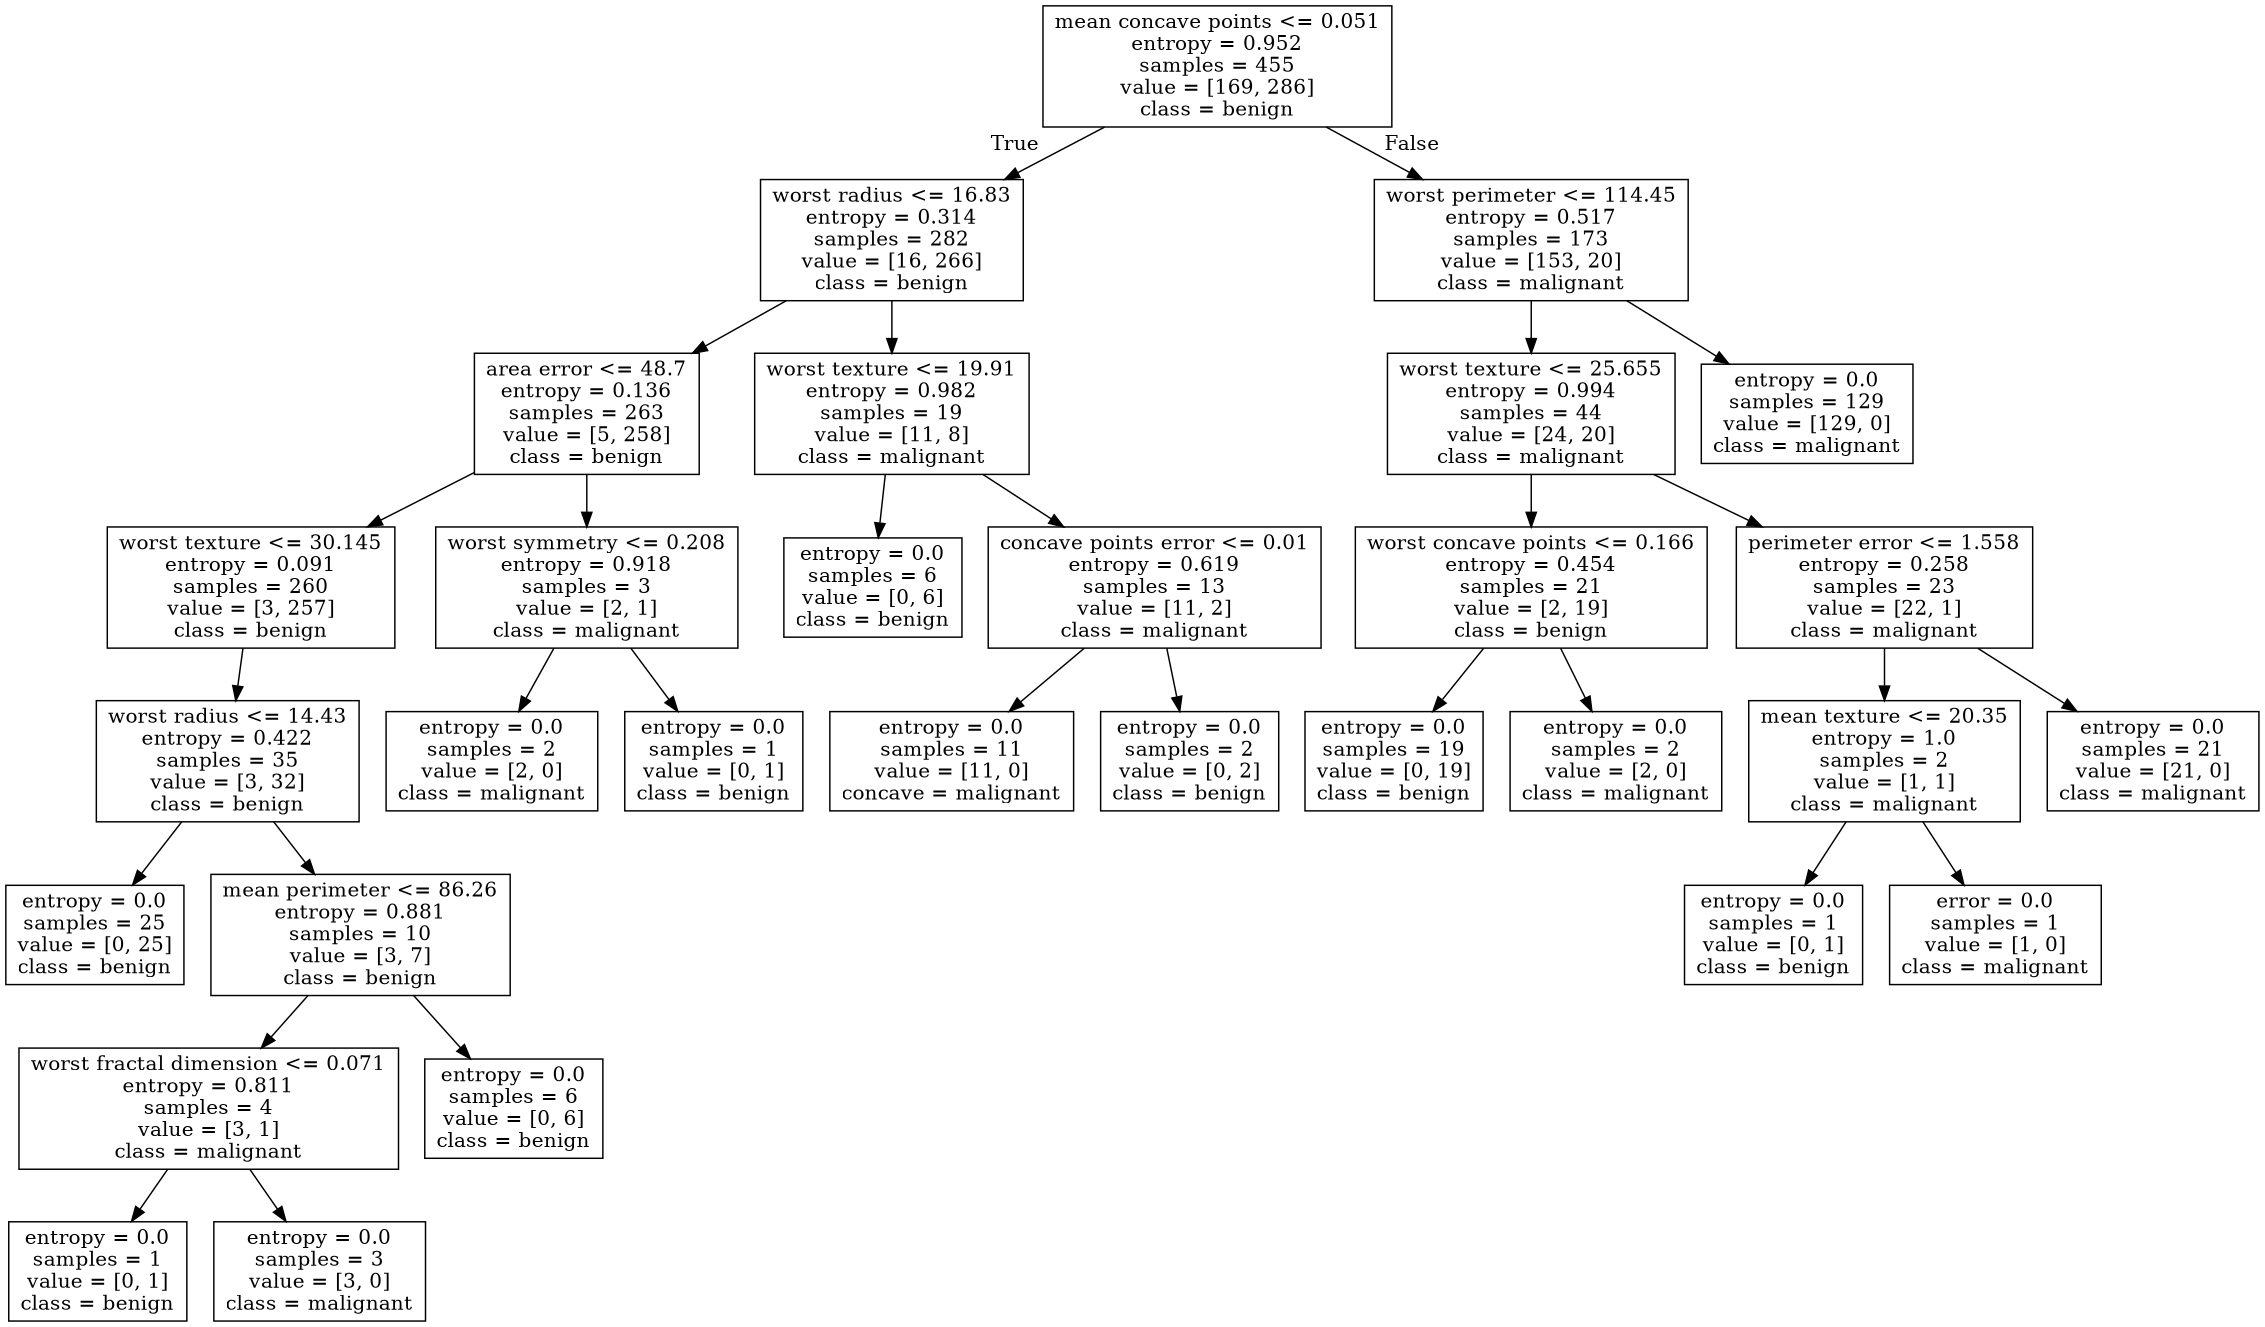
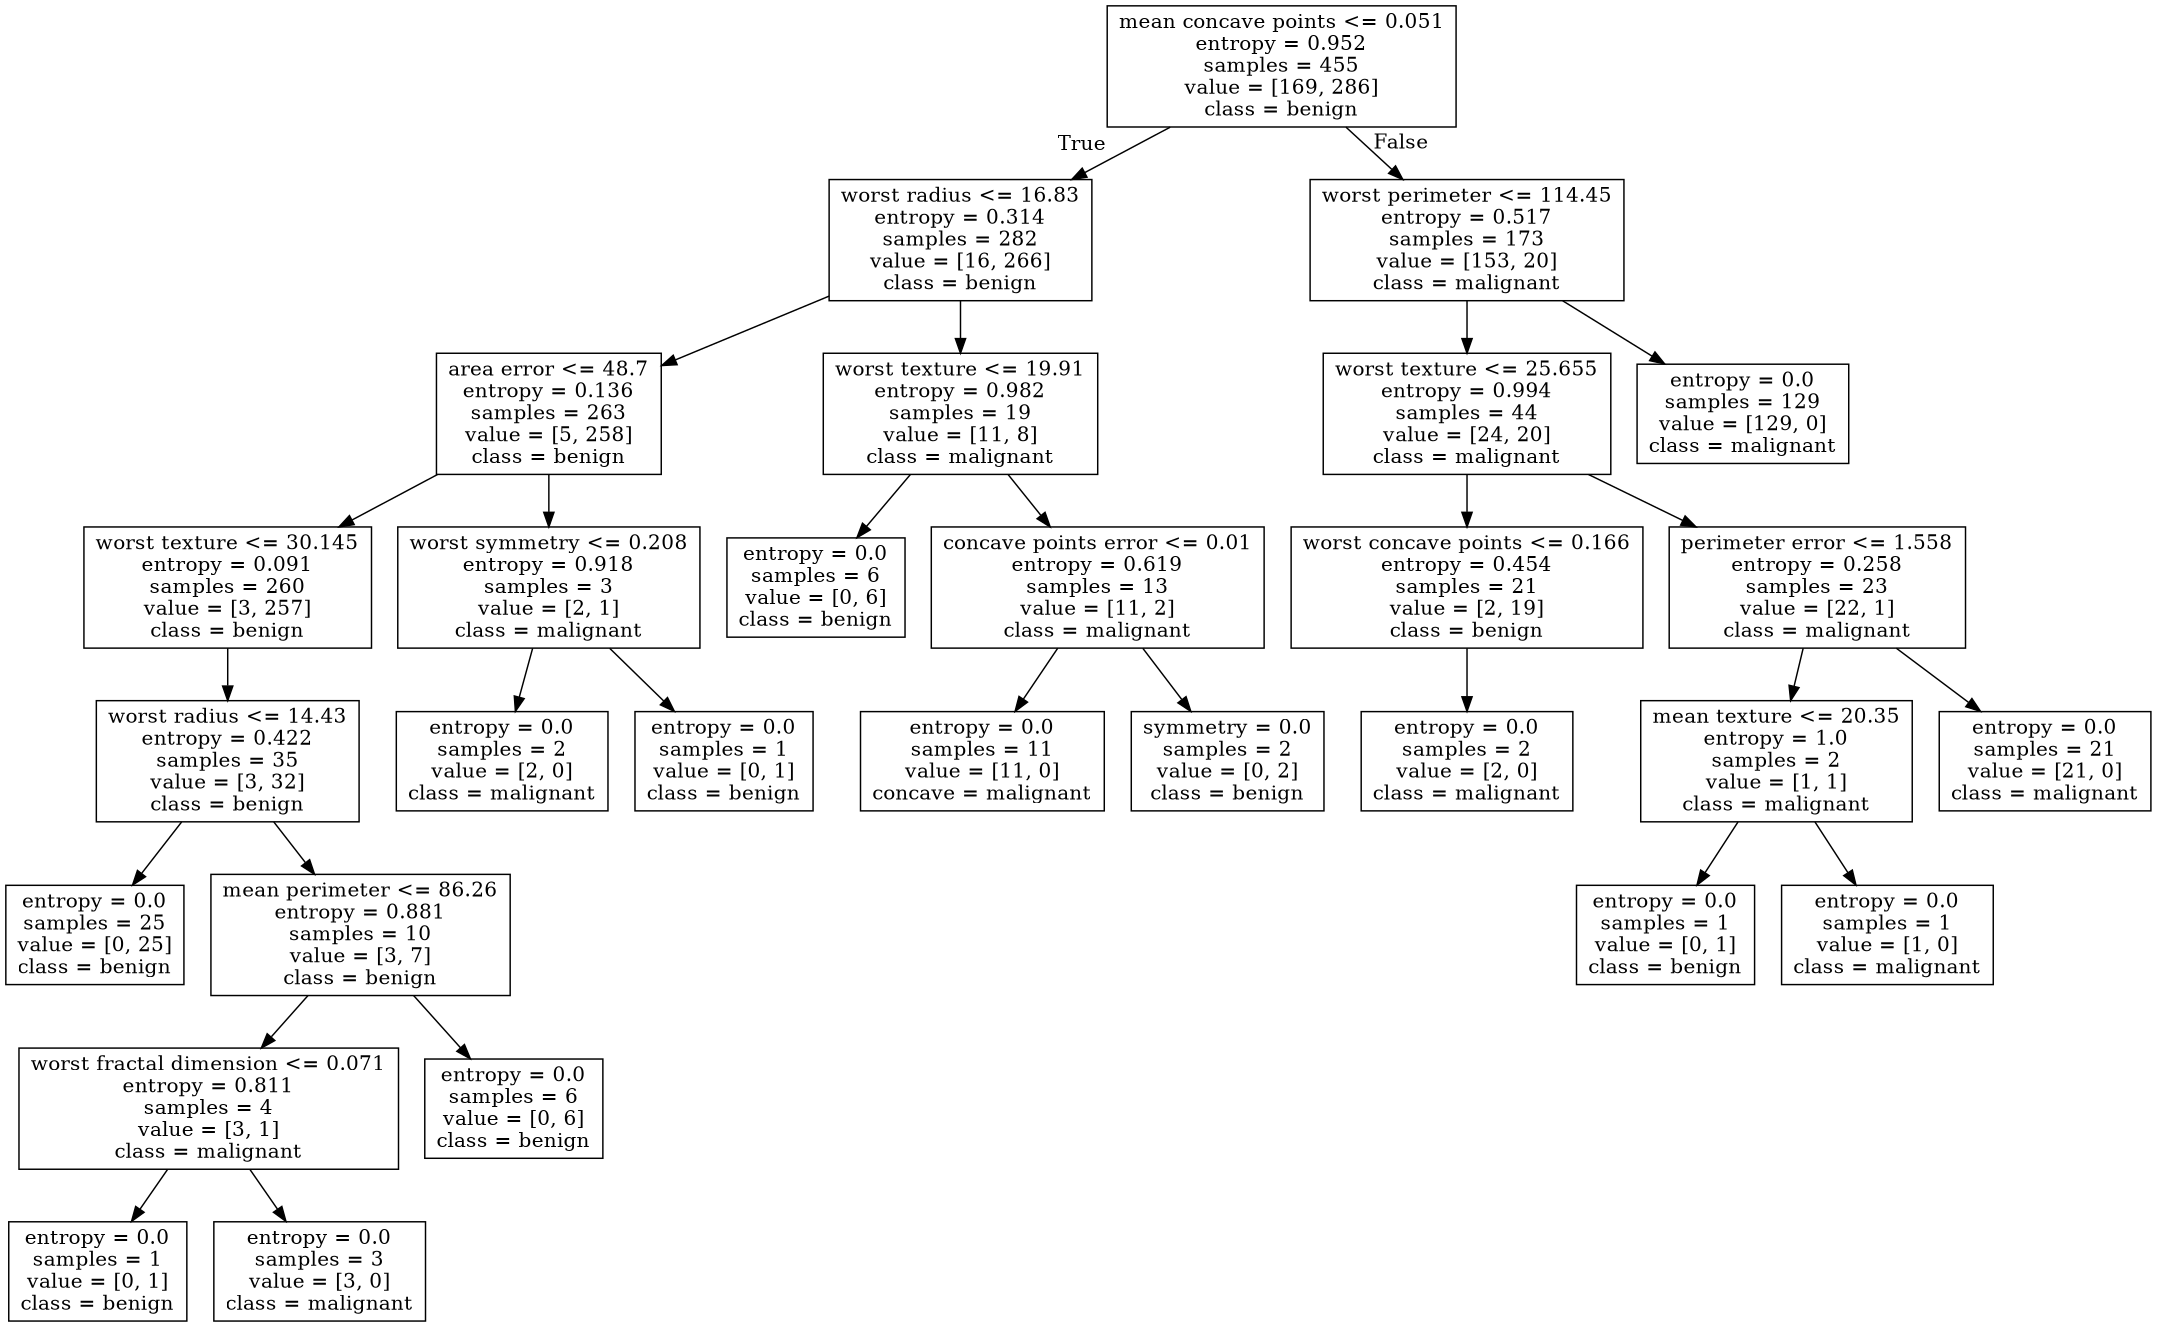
node "entropy = 0.0 samples = 2 value = [0, 2] class = benign": label "entropy = 0.0 samples = 2 value = [0, 2] class = benign" -> "symmetry = 0.0 samples = 2 value = [0, 2] class = benign"
node "entropy = 0.0 samples = 19 value = [0, 19] class = benign": removed
node "error = 0.0 samples = 1 value = [1, 0] class = malignant": label "error = 0.0 samples = 1 value = [1, 0] class = malignant" -> "entropy = 0.0 samples = 1 value = [1, 0] class = malignant"
